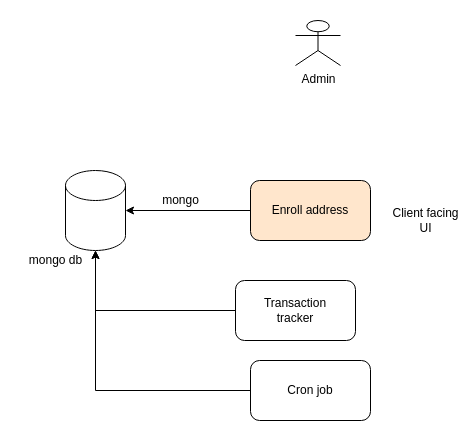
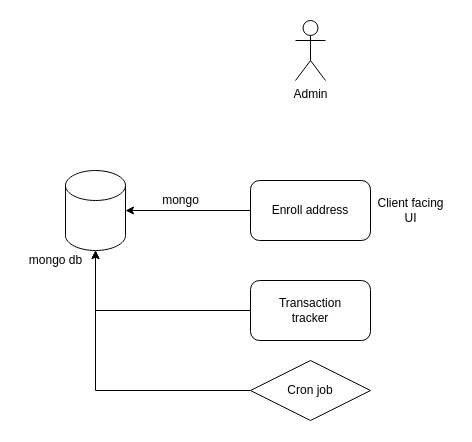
node "Admin": size 45x45 -> 30x60
node "Enroll address": fillcolor #ffe6cc -> #ffffff
node "Client facing UI": moved (426, 221) -> (411, 211)
node "Transaction tracker": moved (296, 311) -> (311, 311)
node "Cron job": shape rounded rectangle -> diamond
